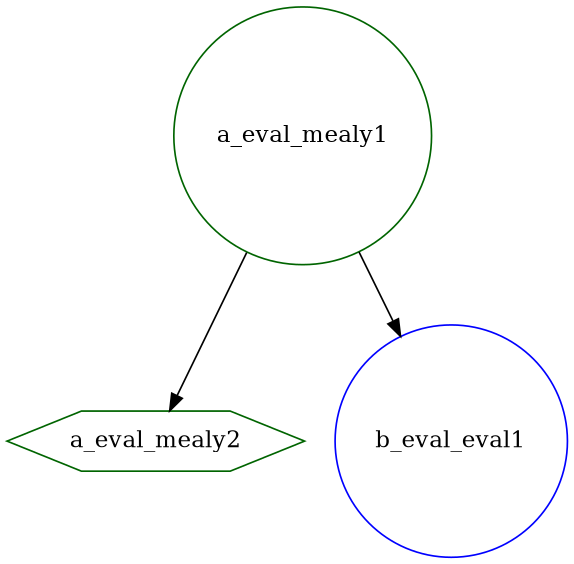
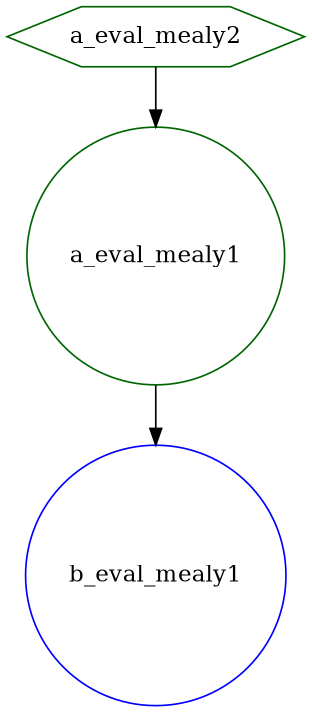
edge "a_eval_mealy1" -> "a_eval_mealy2": reversed
node "b_eval_eval1": label "b_eval_eval1" -> "b_eval_mealy1"
